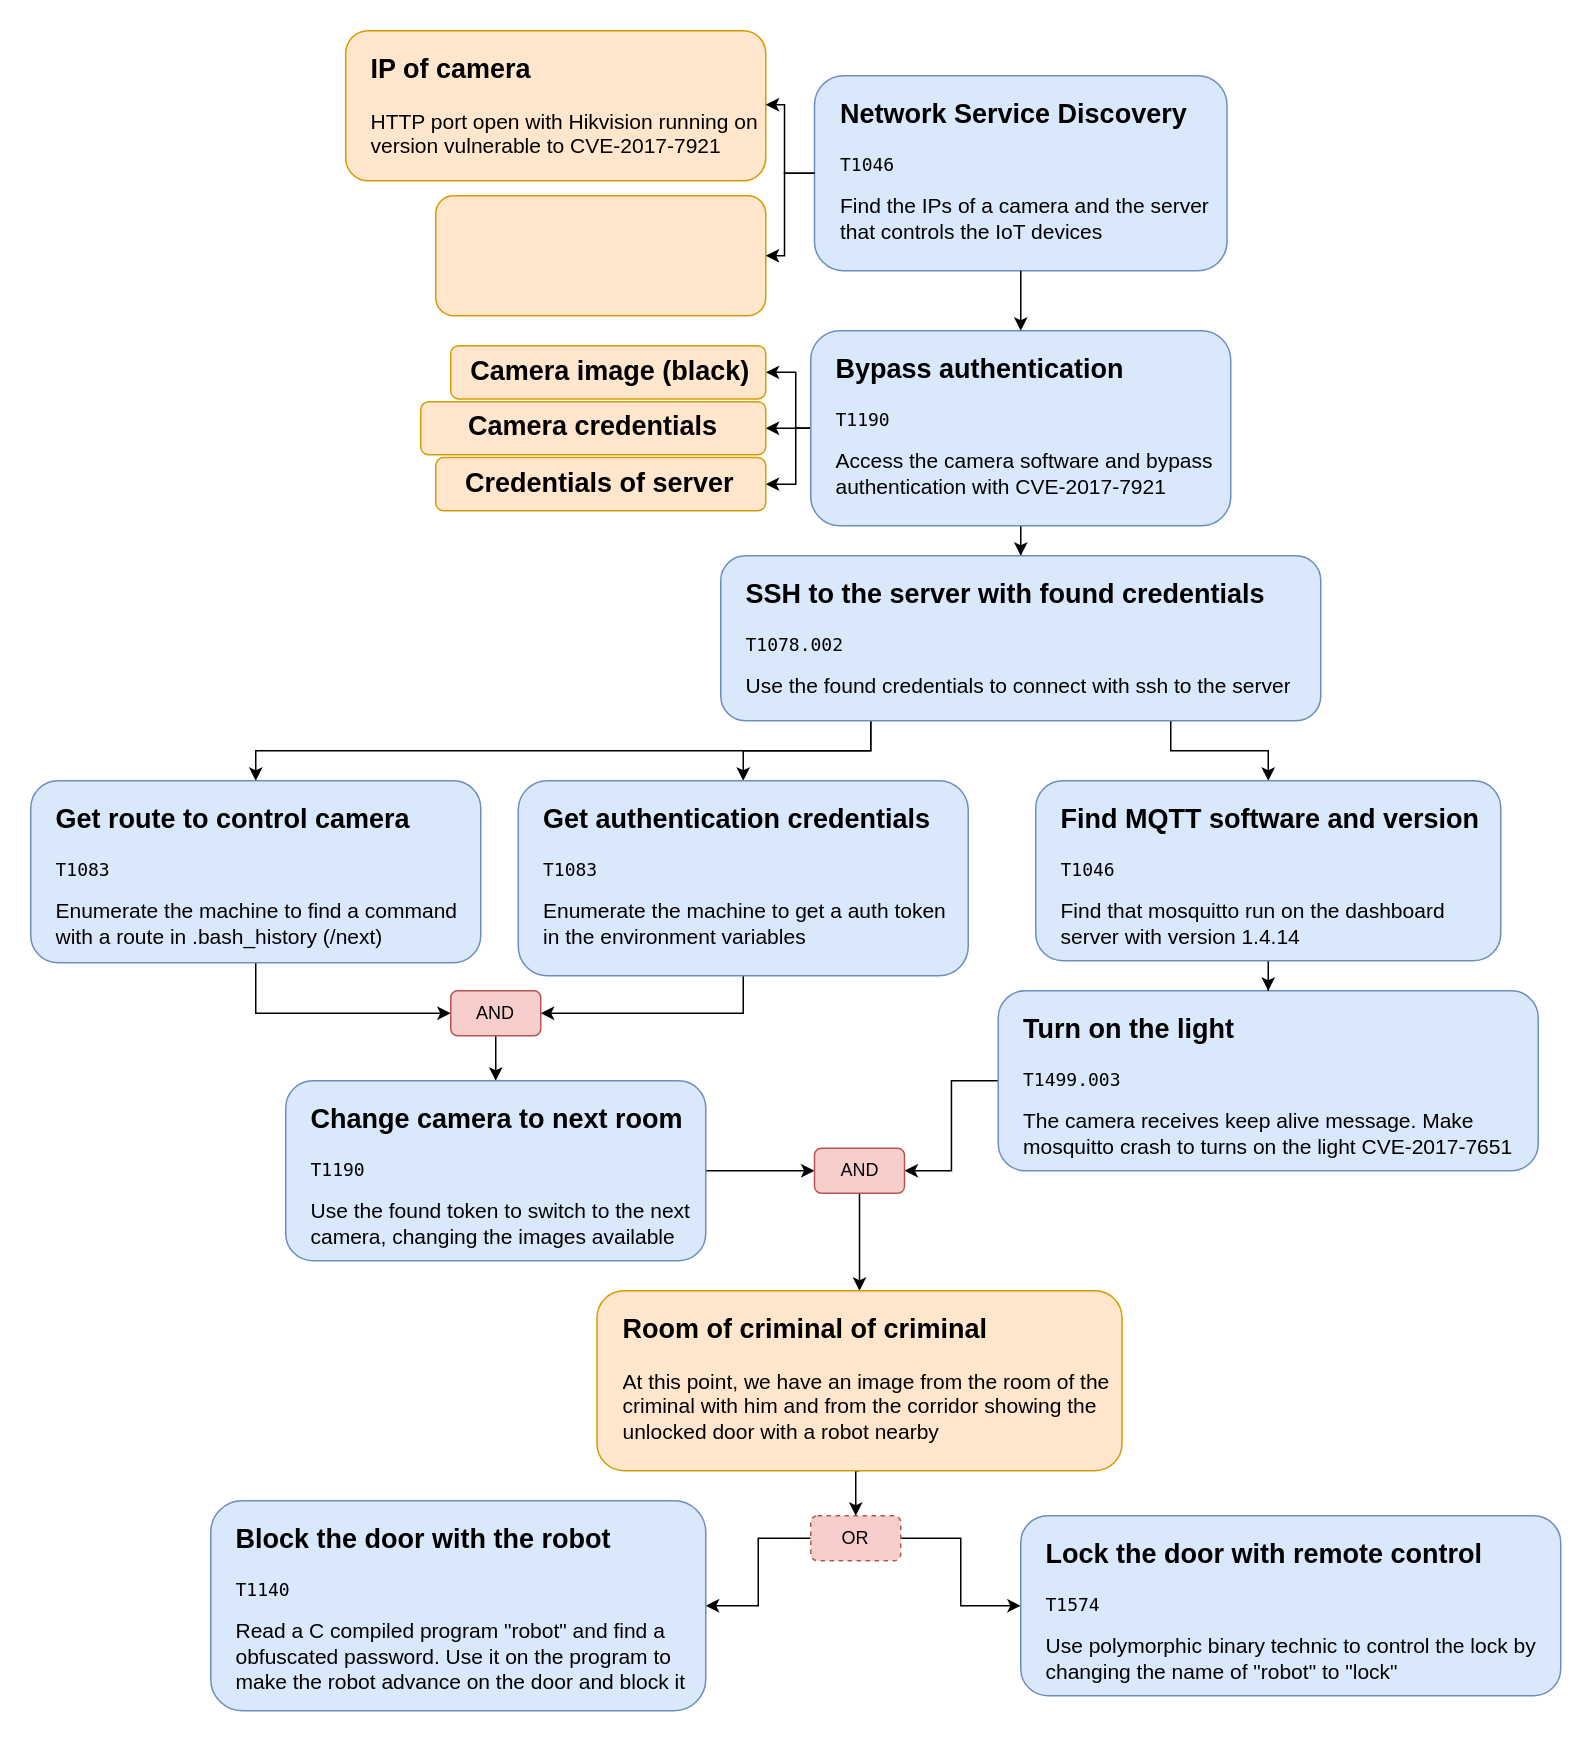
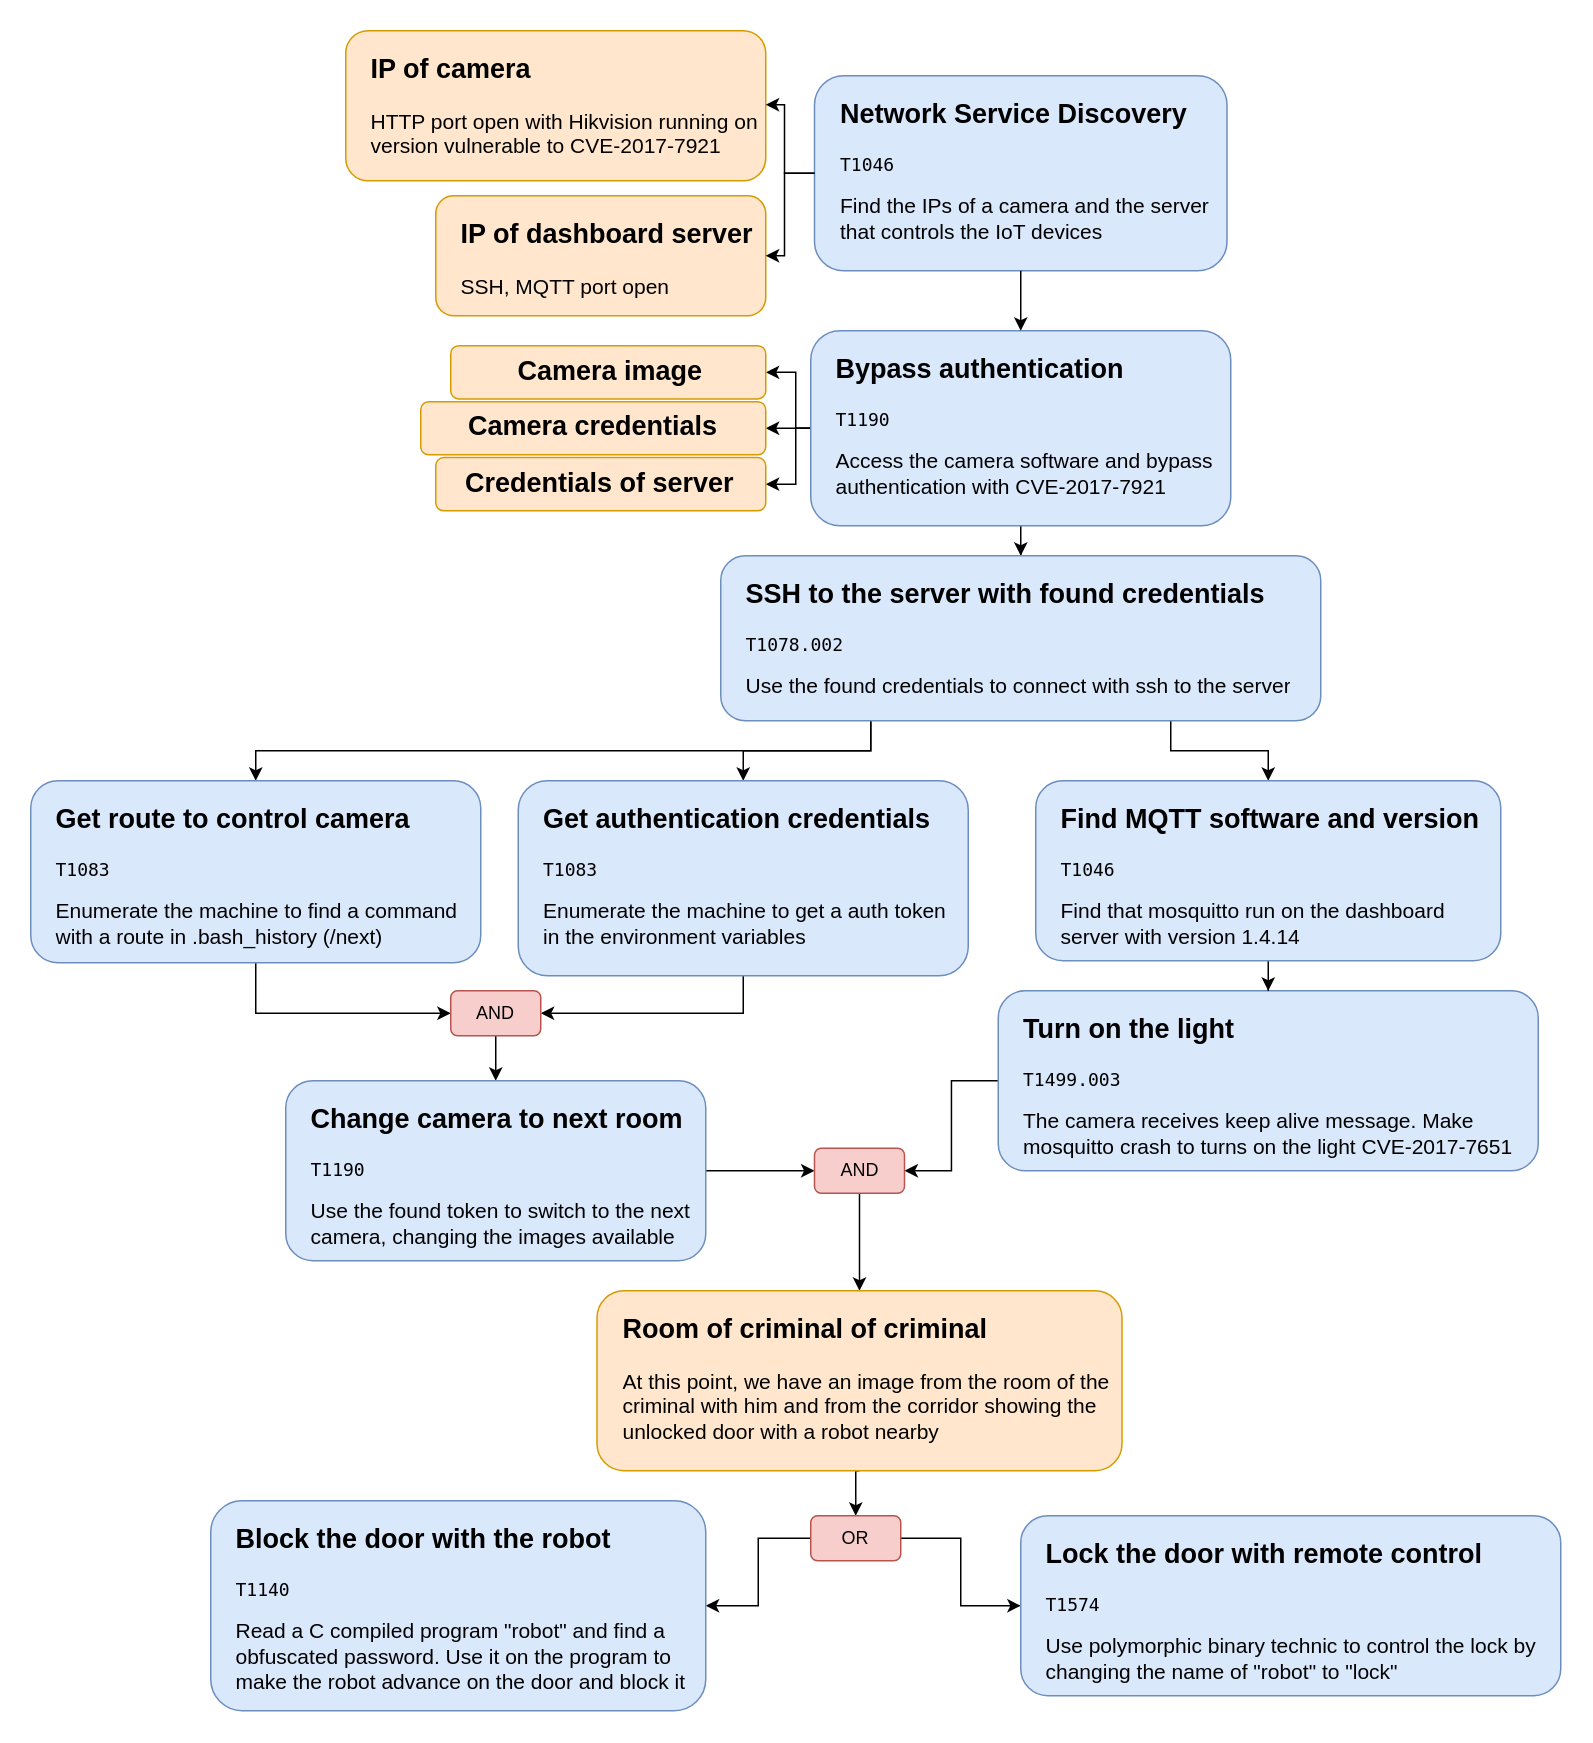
node "IP of dashboard server SSH, MQTT port open": added
node "Camera image (black)": label "Camera image (black)" -> "Camera image (password)"
node "OR": style dashed -> solid
